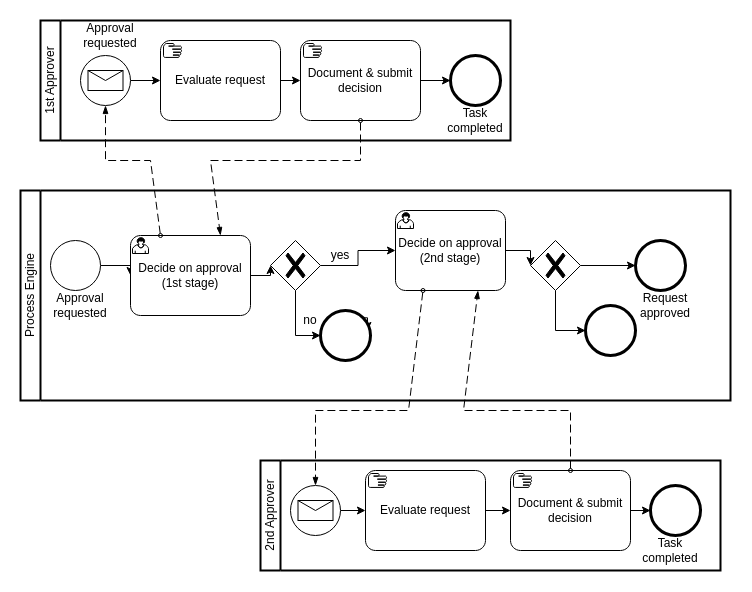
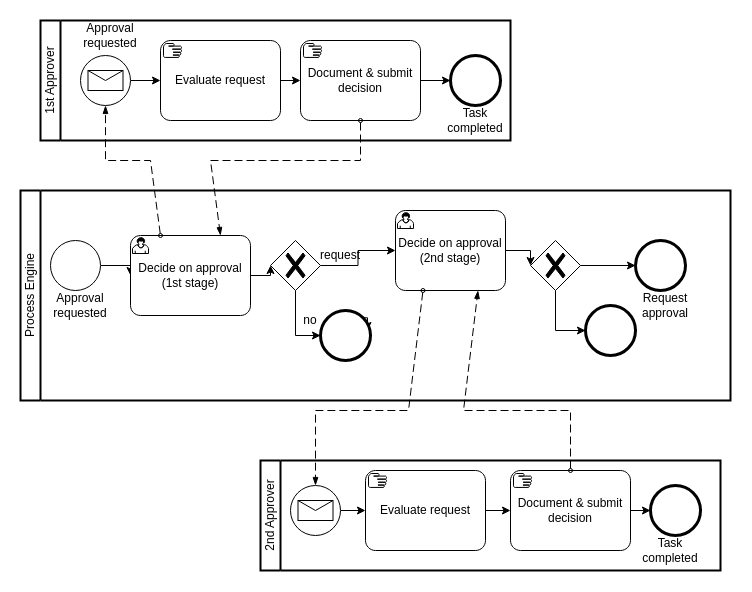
node "yes": label "yes" -> "request"
node "Request approved": label "Request approved" -> "Request approval"
